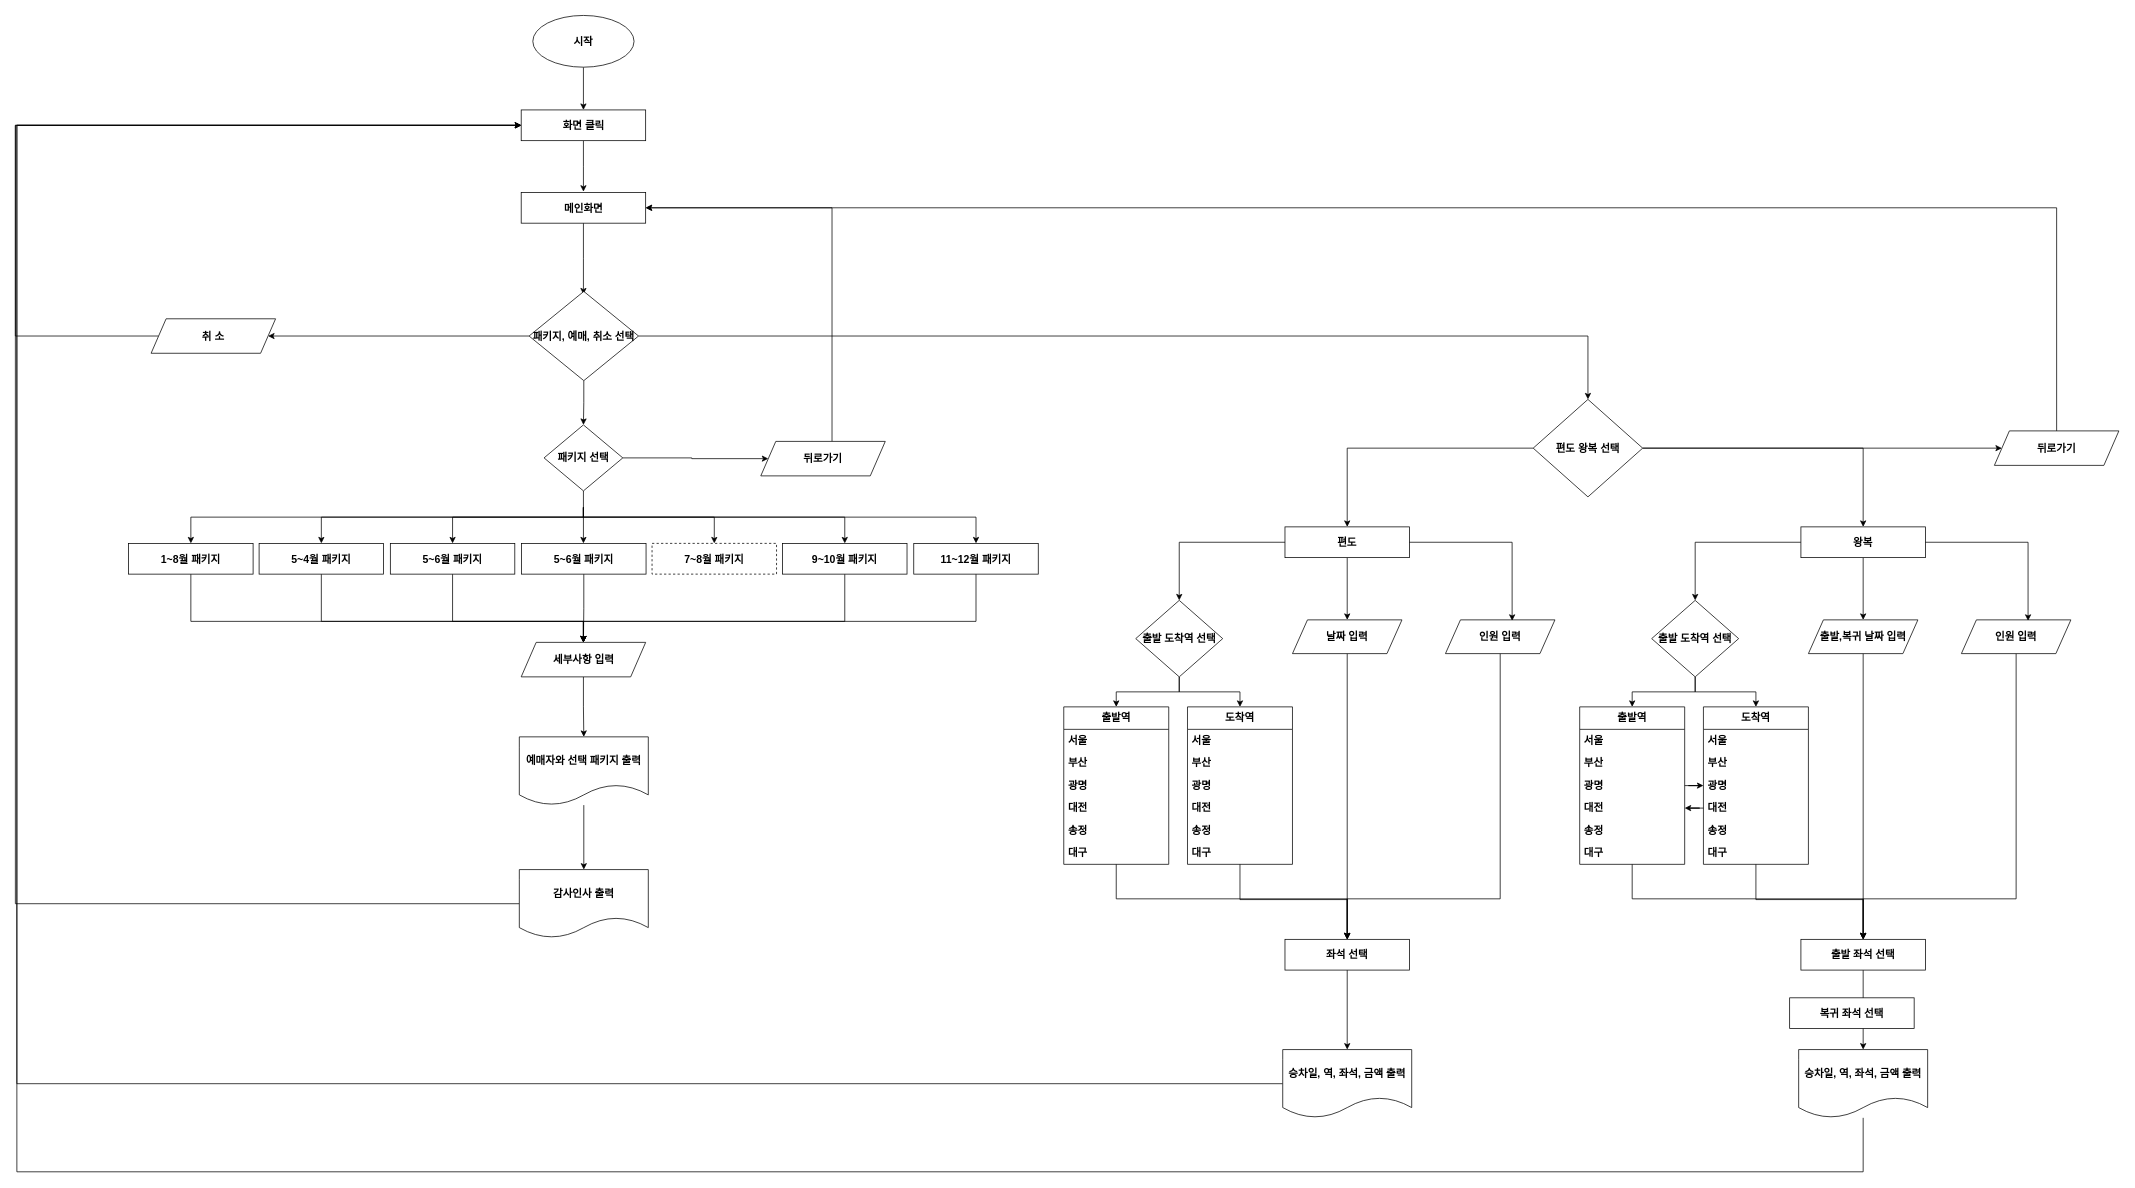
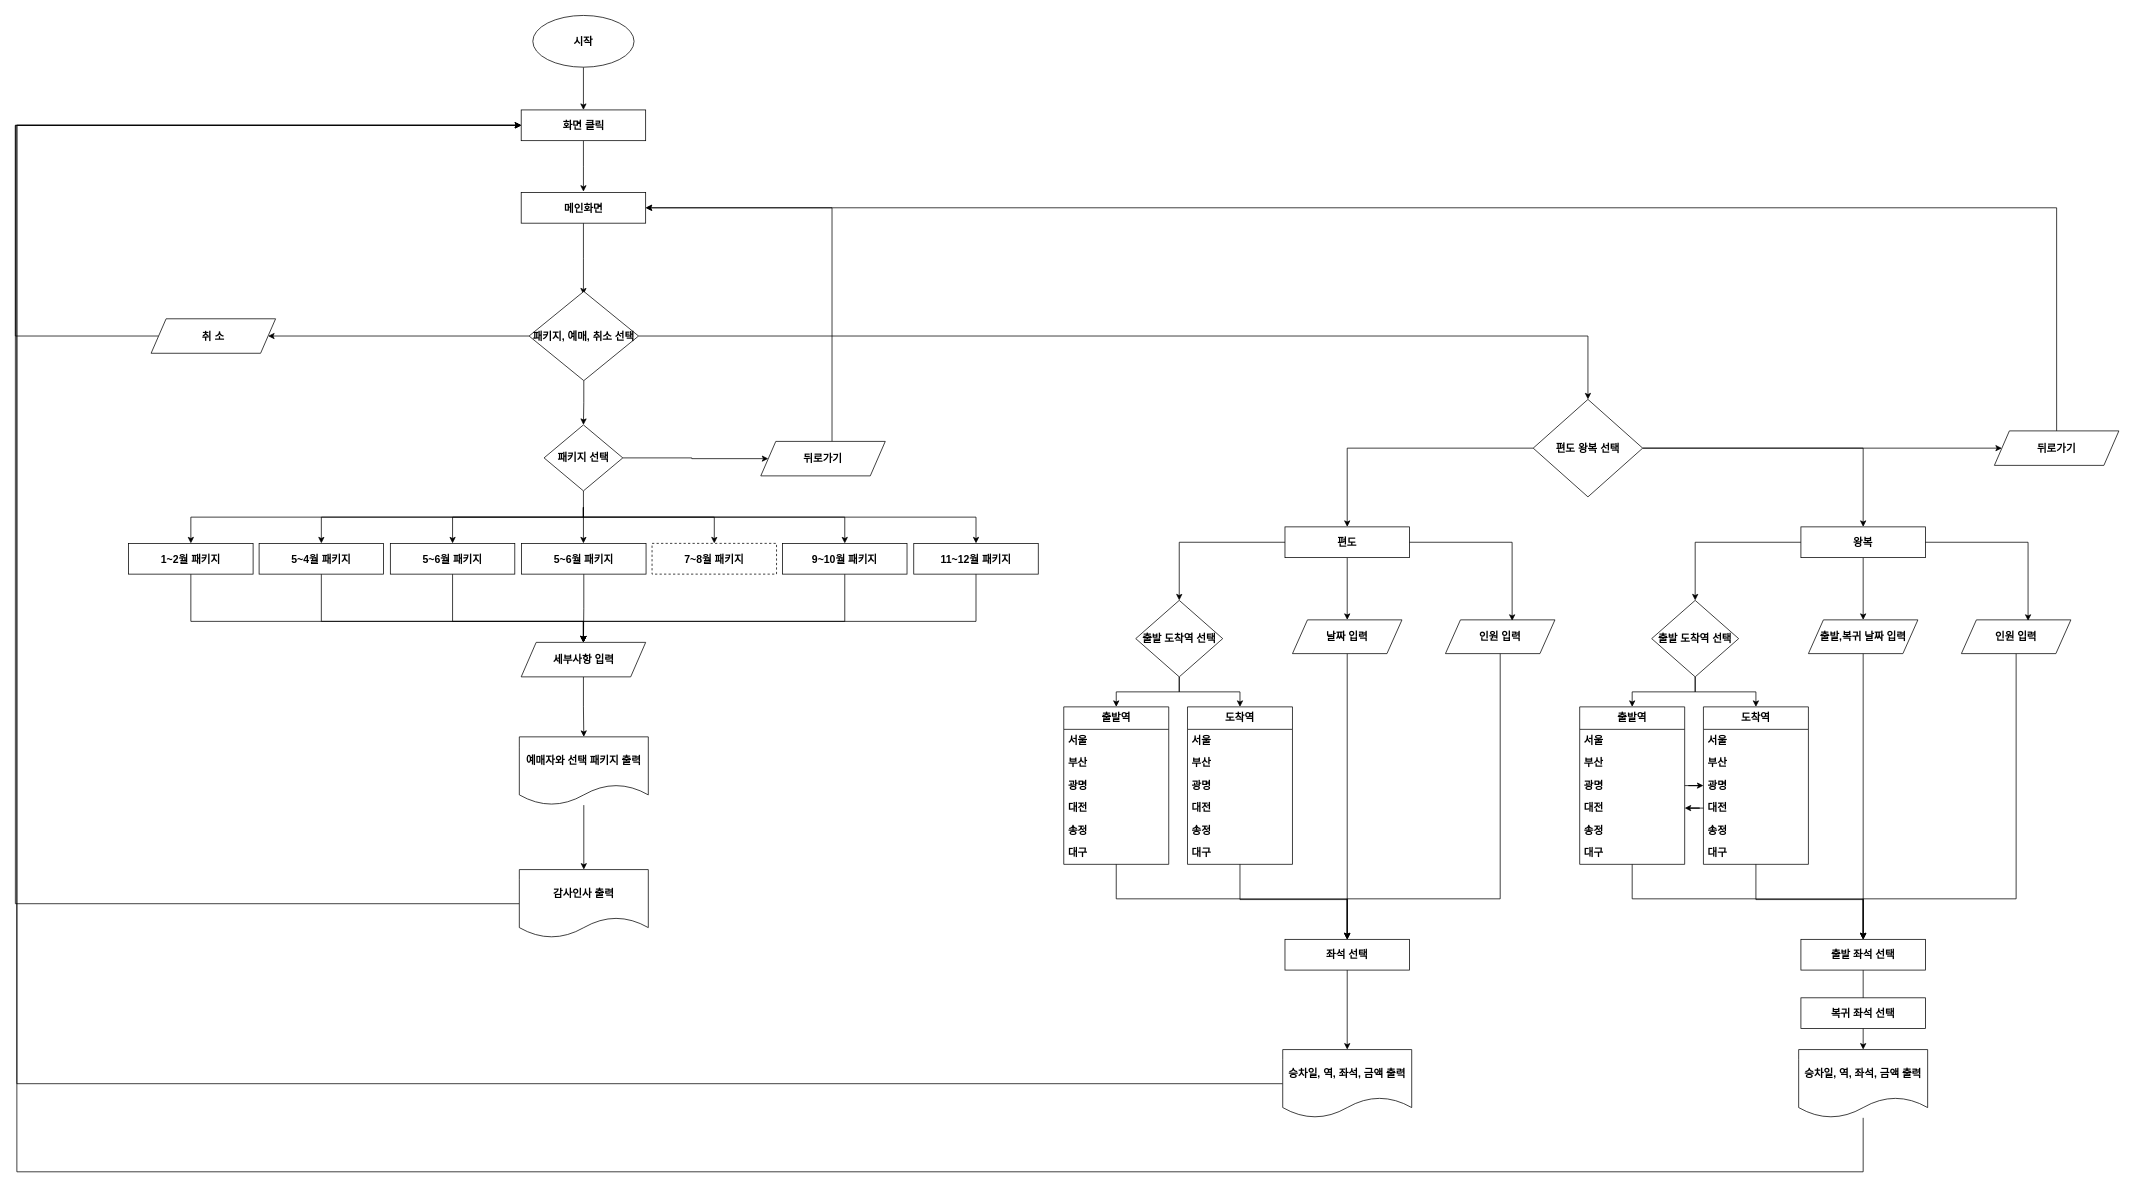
node "1~8월 패키지": label "1~8월 패키지" -> "1~2월 패키지"
node "복귀 좌석 선택": moved (1852, 1013) -> (1863, 1013)
